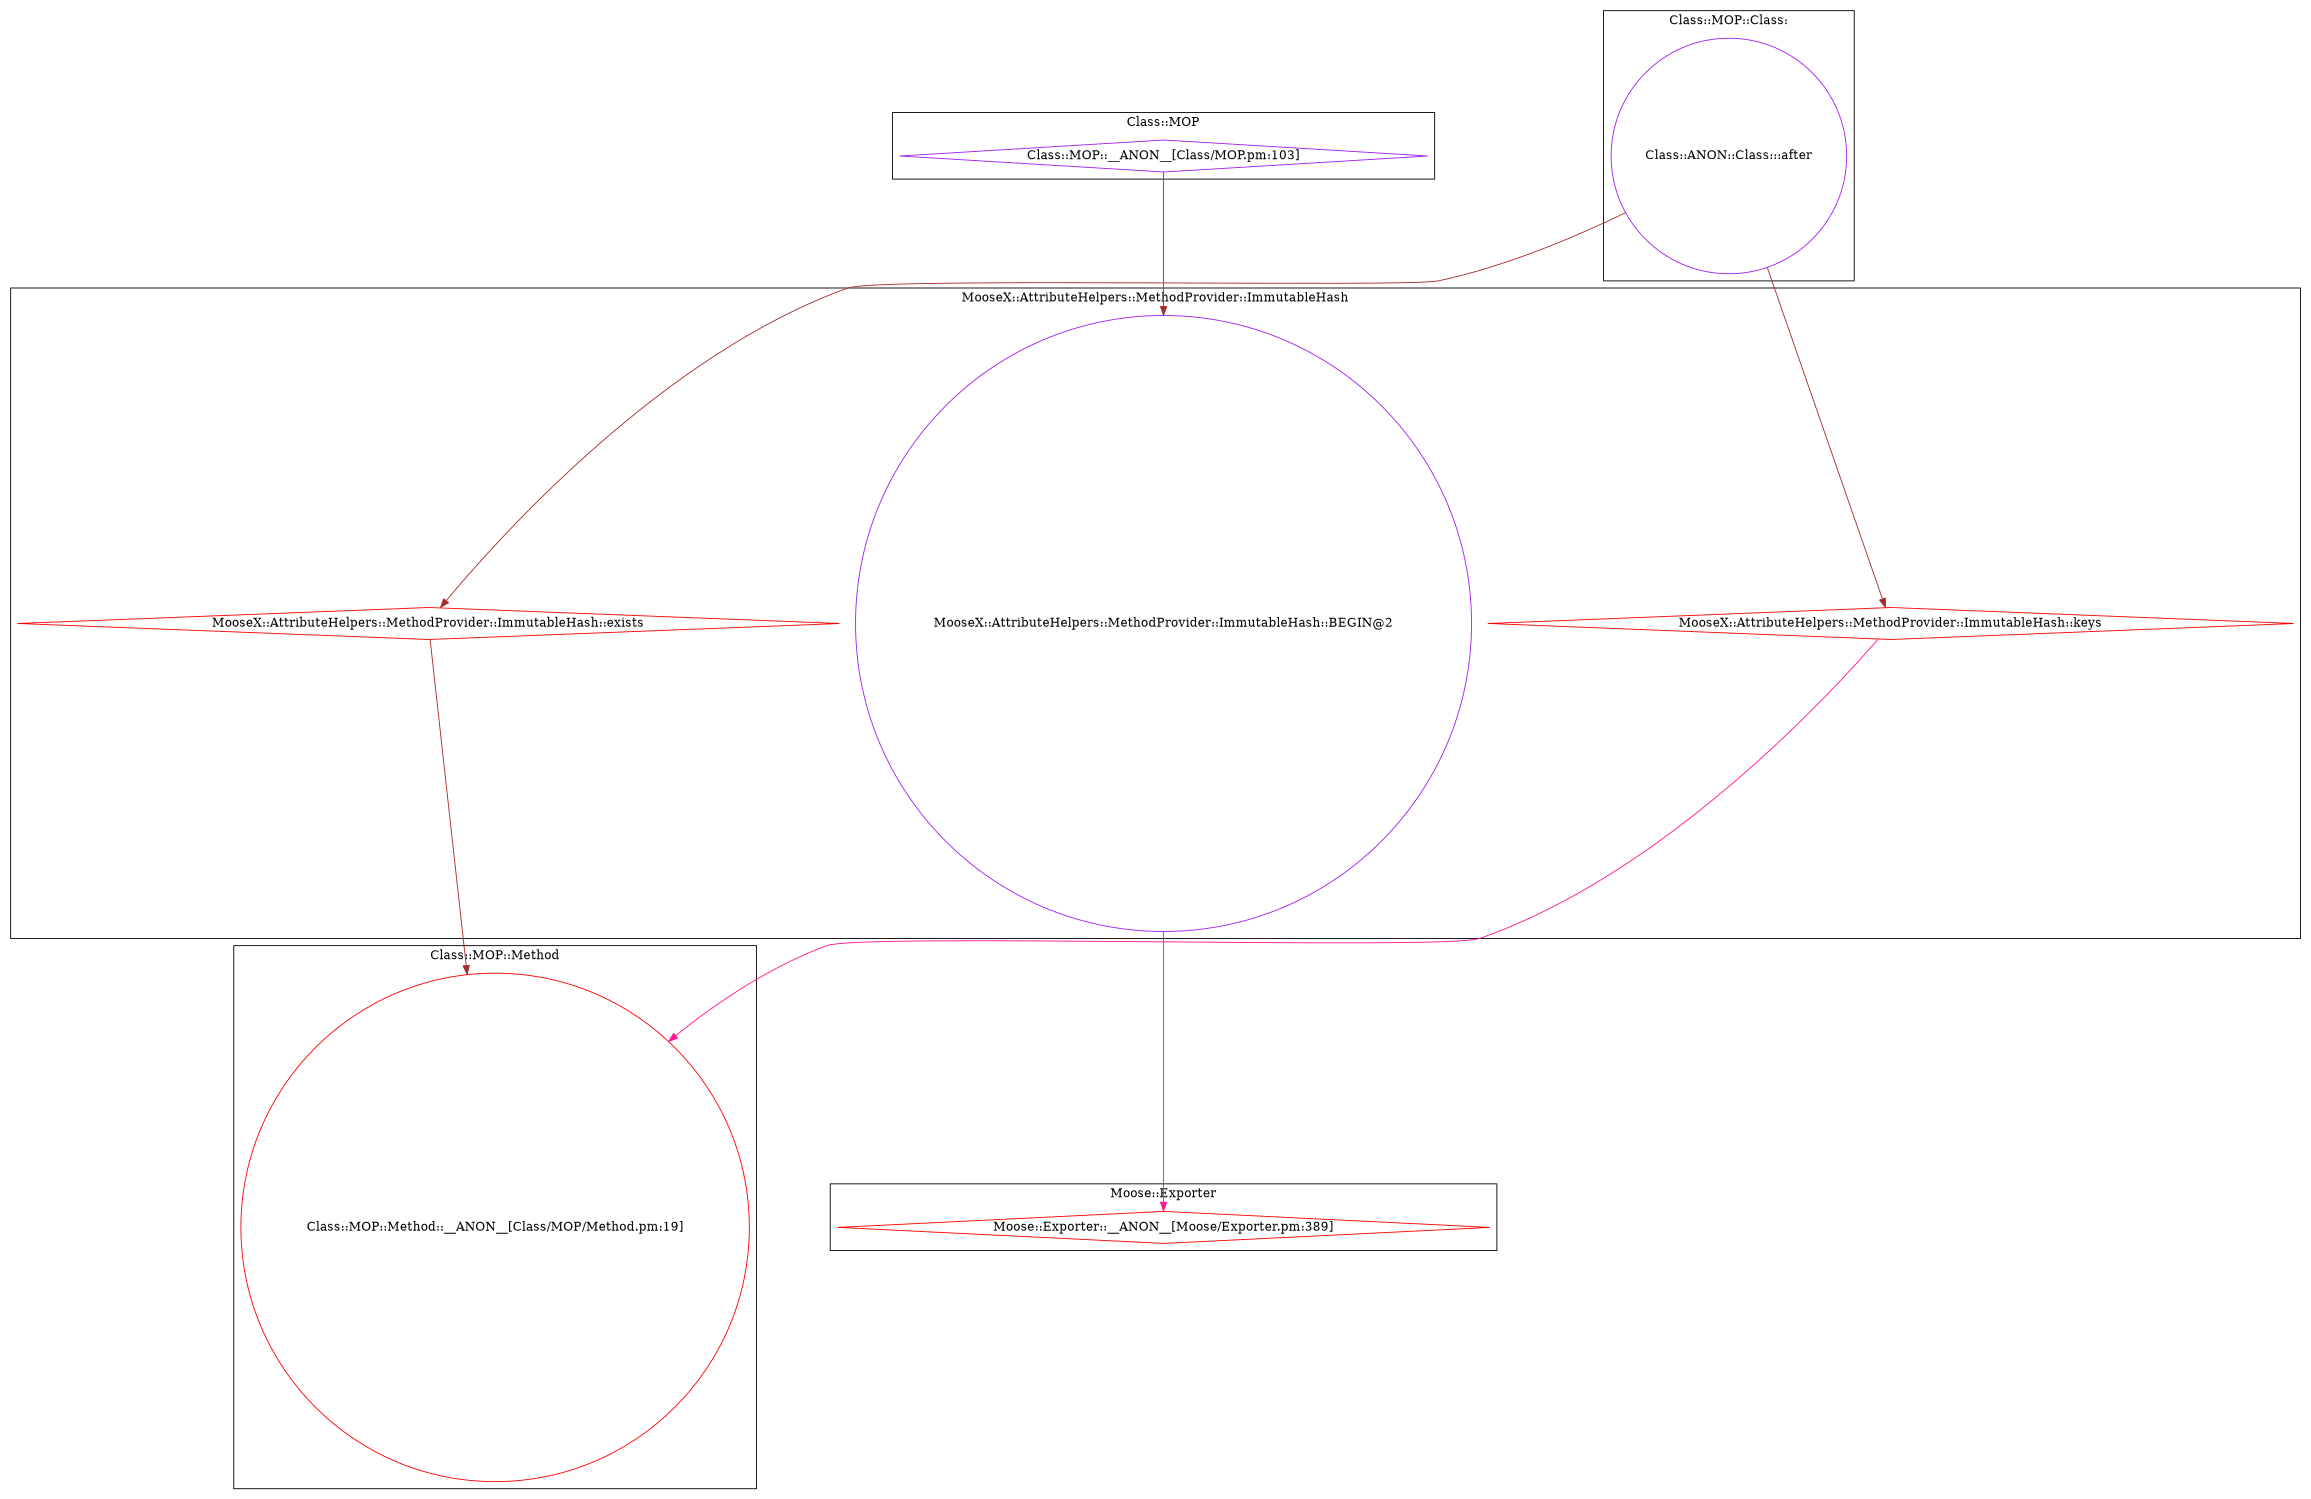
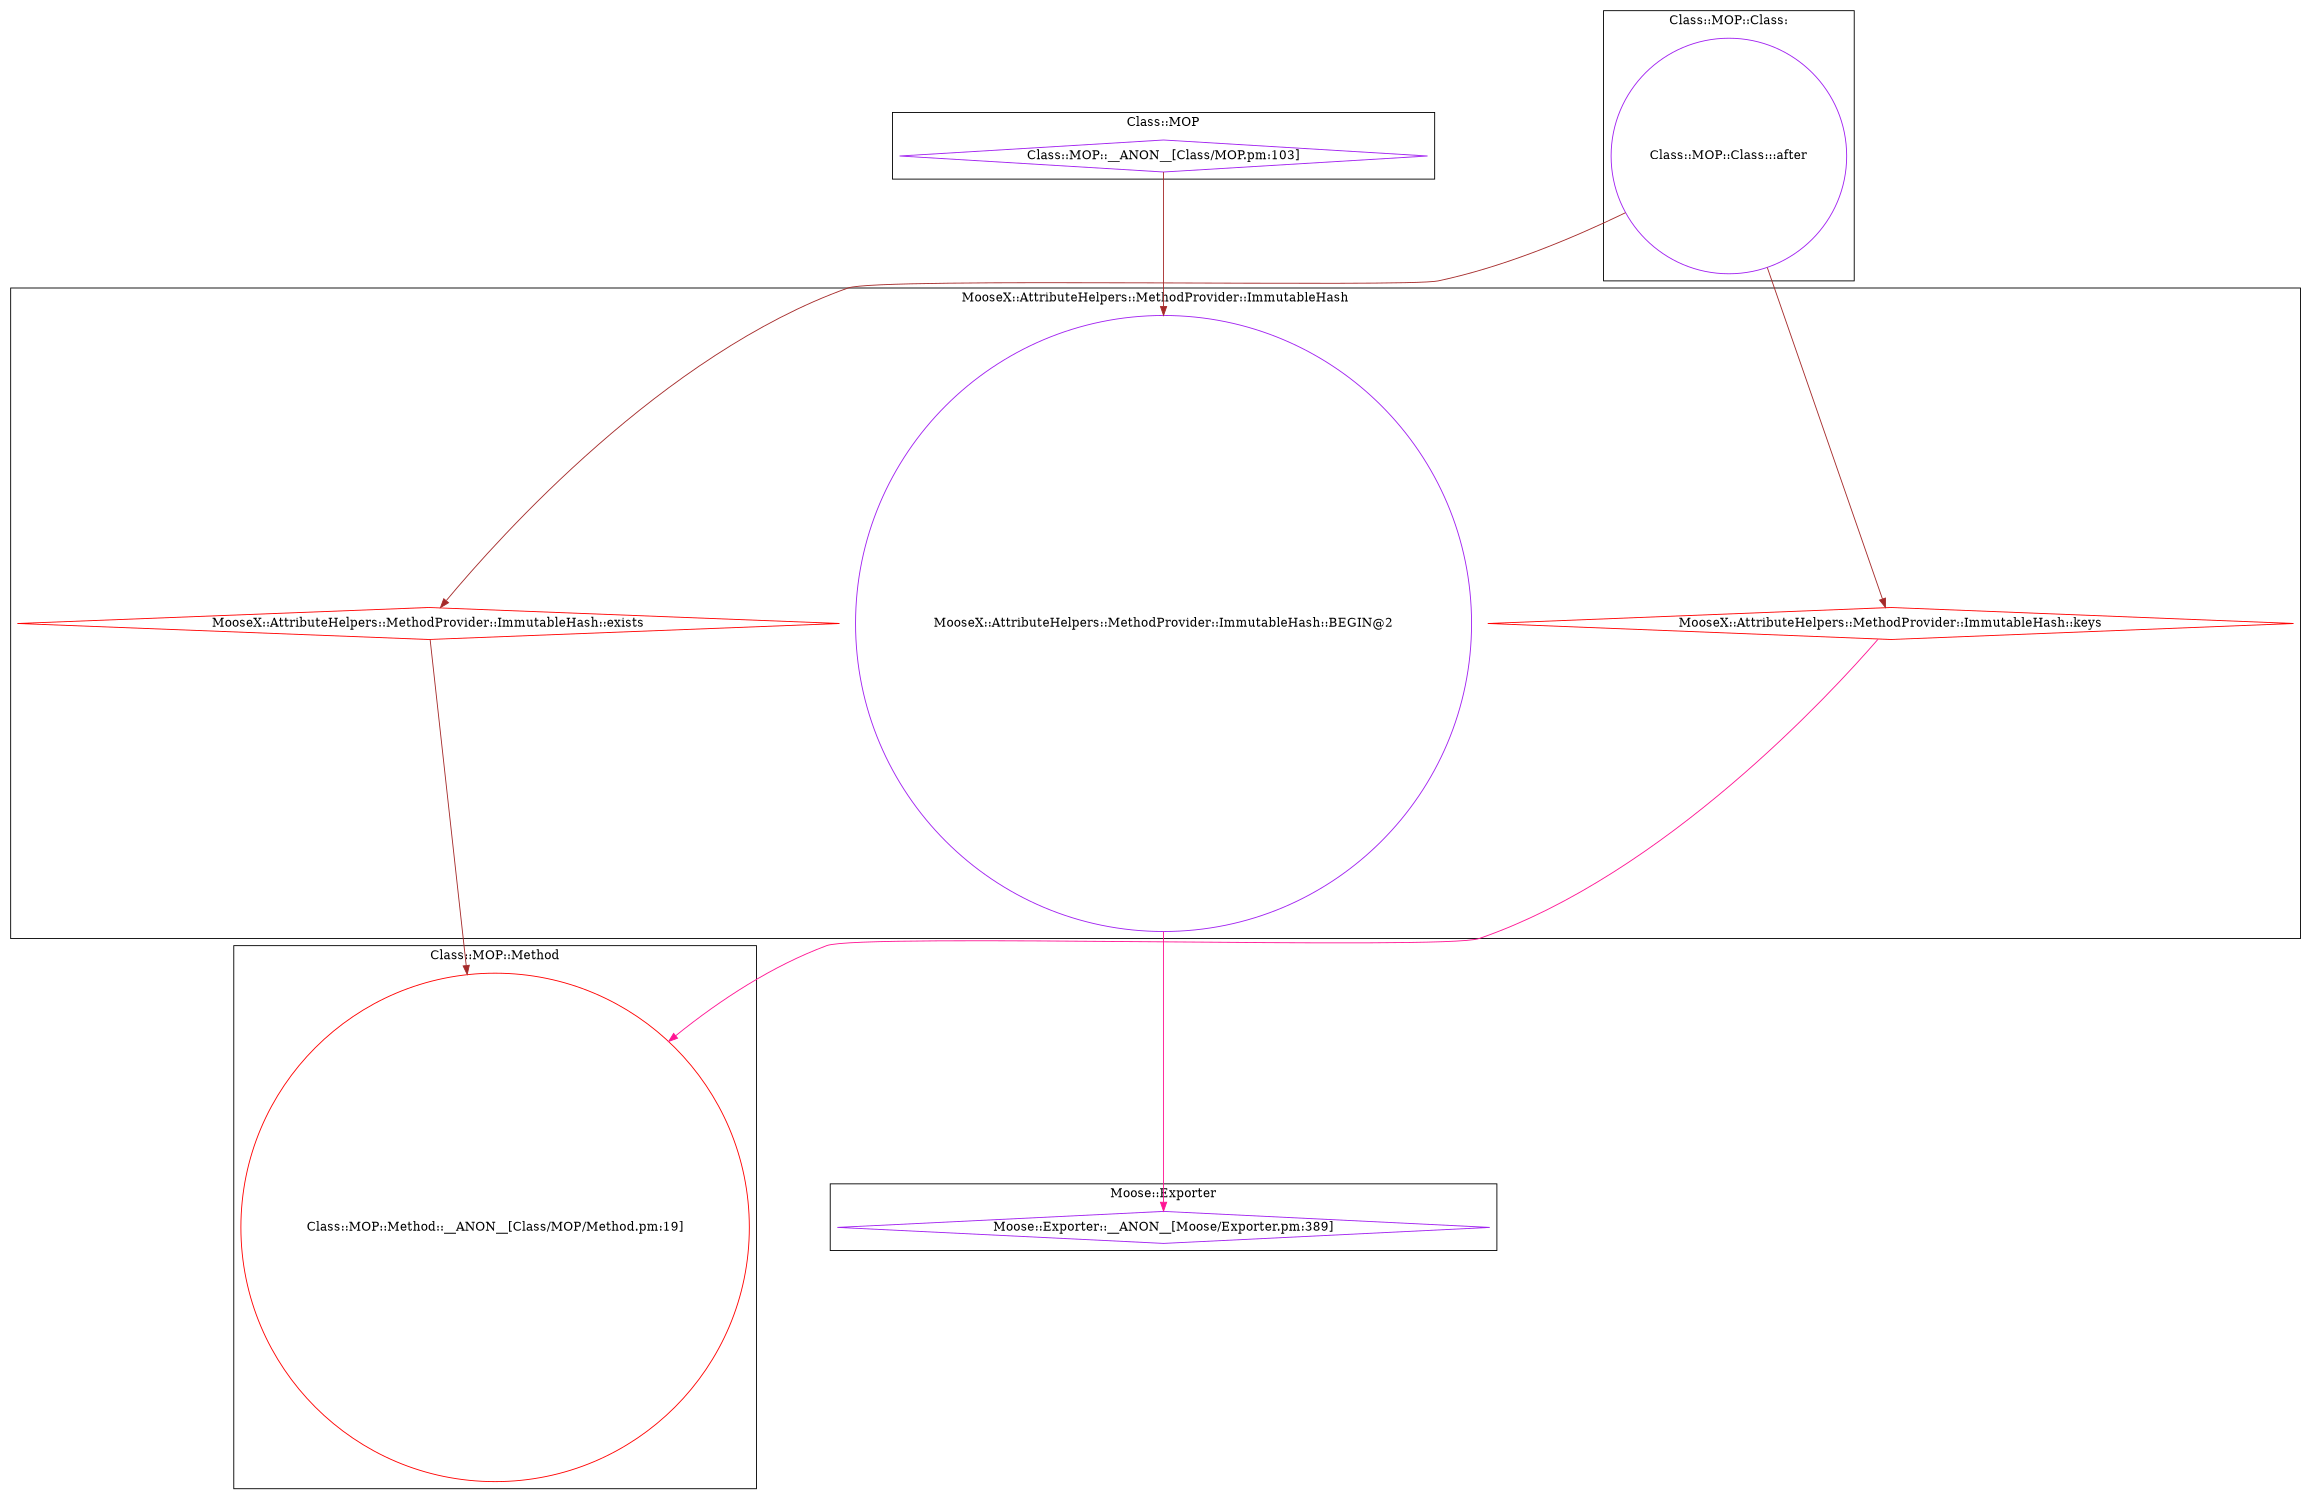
node "Class::ANON::Class:::after": label "Class::ANON::Class:::after" -> "Class::MOP::Class:::after"
node "Moose::Exporter::__ANON__[Moose/Exporter.pm:389]": color red -> purple
